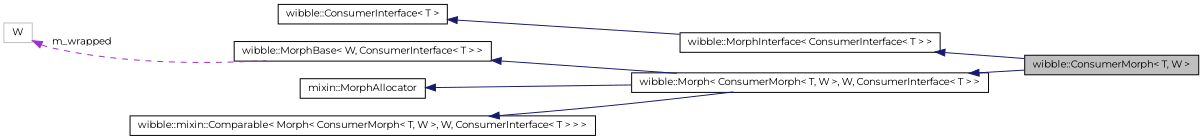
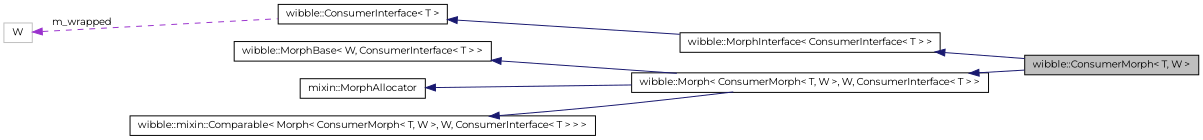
edge "wibble::MorphBase< W, ConsumerInterface< T > >" -> "W": now "wibble::ConsumerInterface< T >" -> "W"
